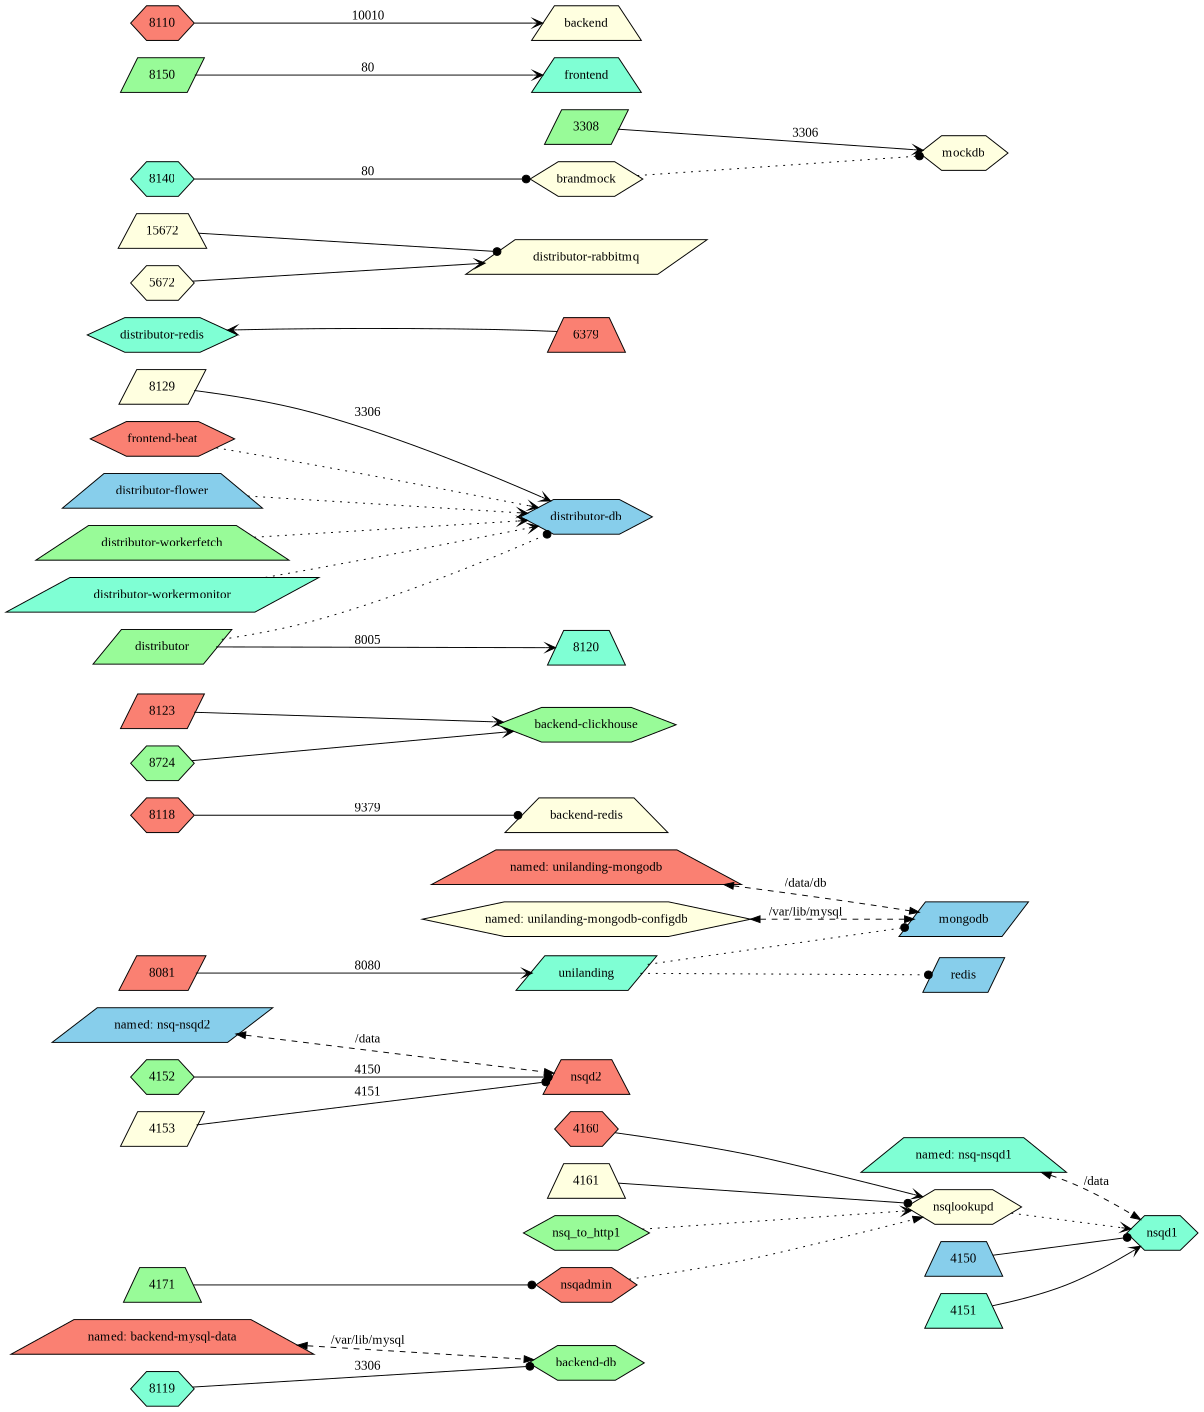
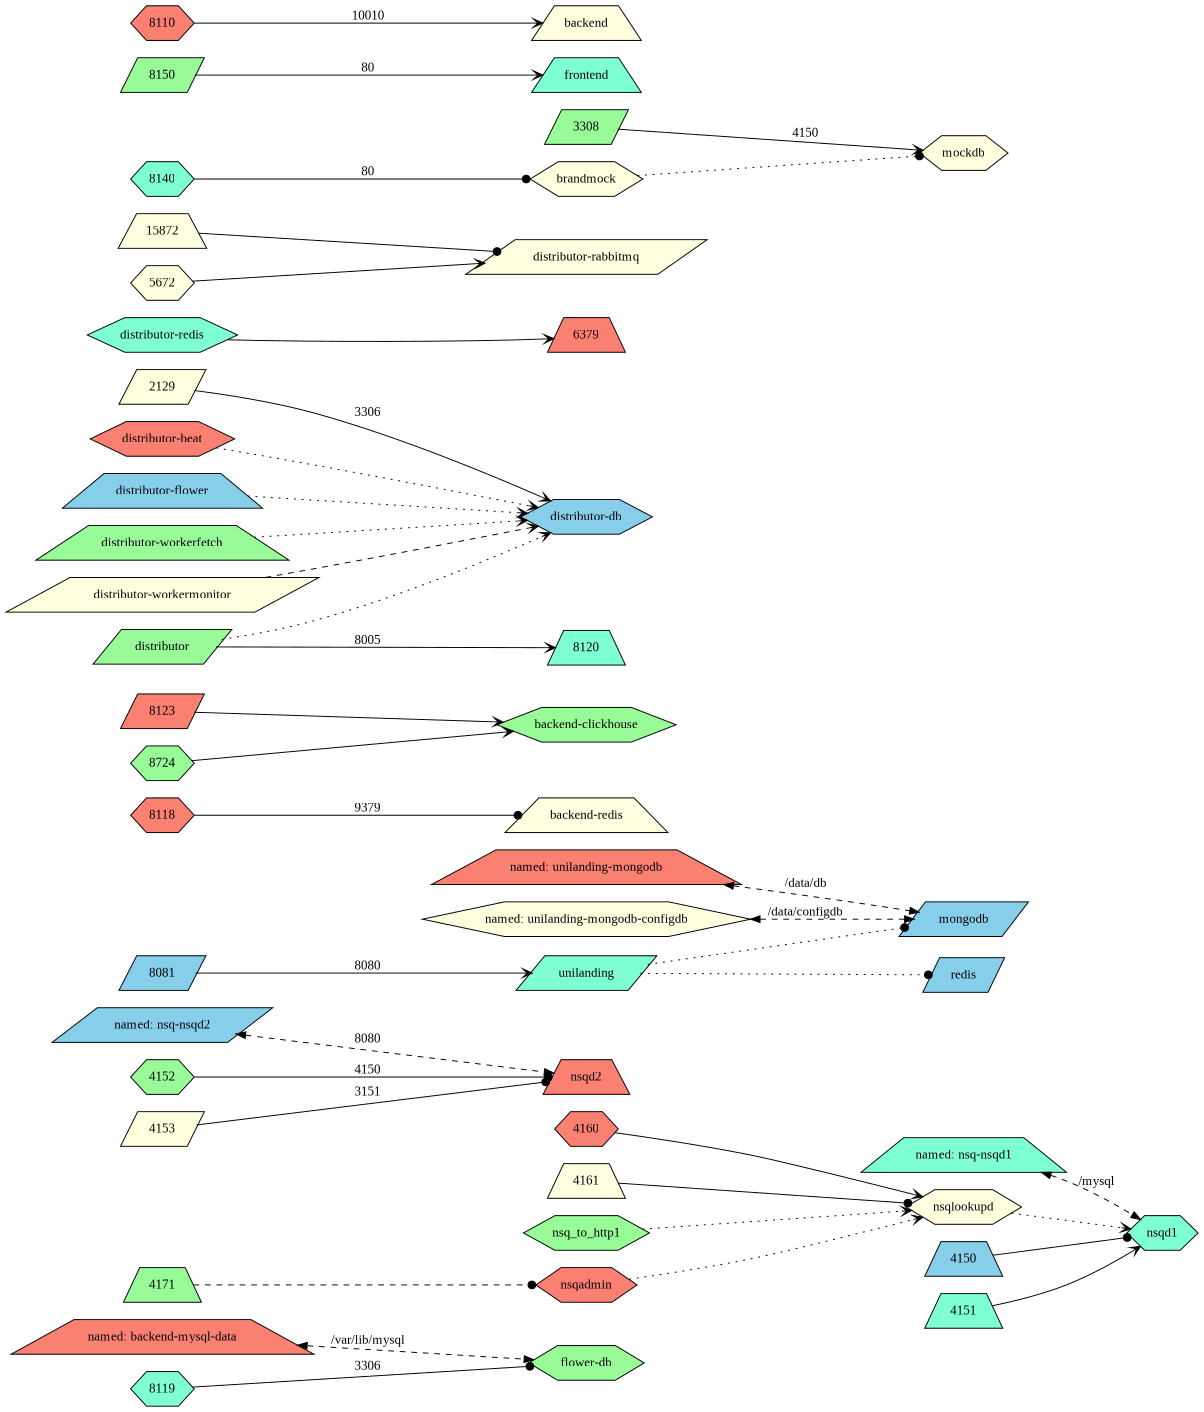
edge "3308" -> "mockdb": label "3306" -> "4150"
node "15672": label "15672" -> "15872"
edge "6379" -> "distributor-redis": reversed
node "8129": label "8129" -> "2129"
node "frontend-beat": label "frontend-beat" -> "distributor-beat"
edge "distributor-workermonitor" -> "distributor-db": style dotted -> dashed
node "distributor-workermonitor": fillcolor aquamarine -> lightyellow
edge "distributor" -> "distributor-db": arrowhead dot -> vee
edge "named: unilanding-mongodb-configdb" -- "mongodb": label "/var/lib/mysql" -> "/data/configdb"
node "8081": fillcolor salmon -> skyblue
edge "named: nsq-nsqd2" -- "nsqd2": label "/data" -> "8080"
edge "4153" -> "nsqd2": label "4151" -> "3151"
edge "named: nsq-nsqd1" -- "nsqd1": label "/data" -> "/mysql"
edge "nsqadmin" -> "nsqlookupd": arrowhead normal -> vee
edge "4171" -> "nsqadmin": style solid -> dashed
node "backend-db": label "backend-db" -> "flower-db"
